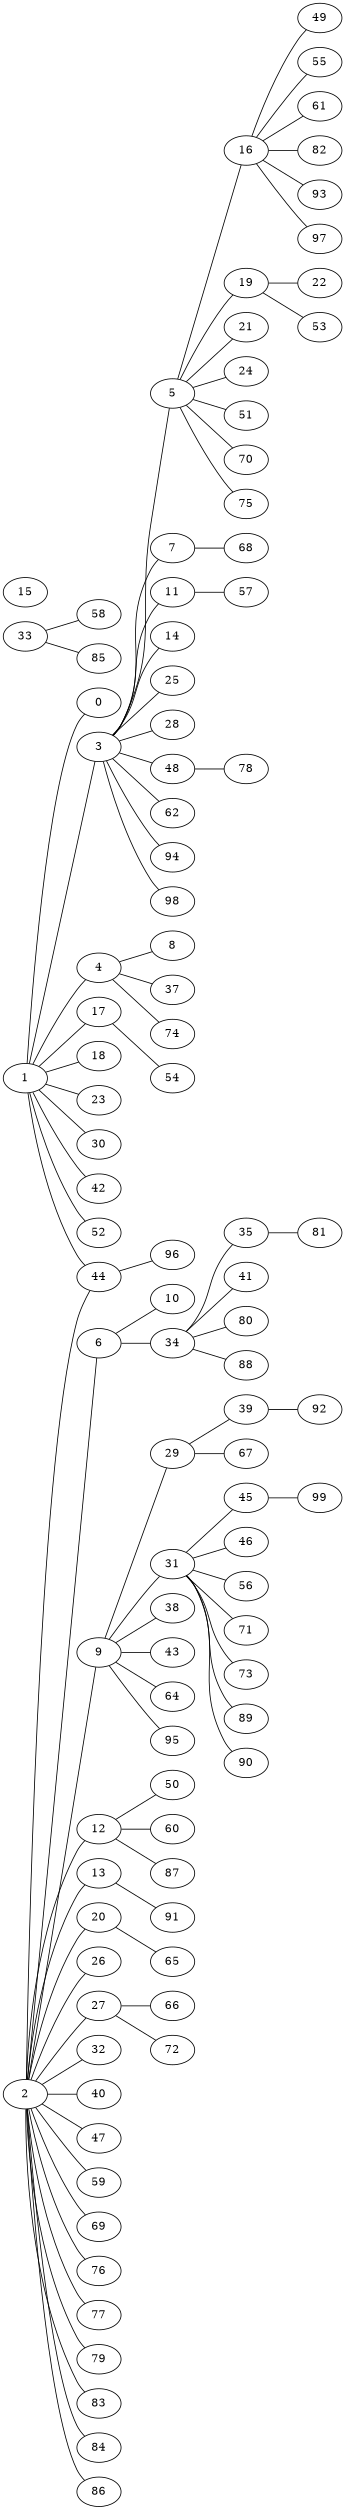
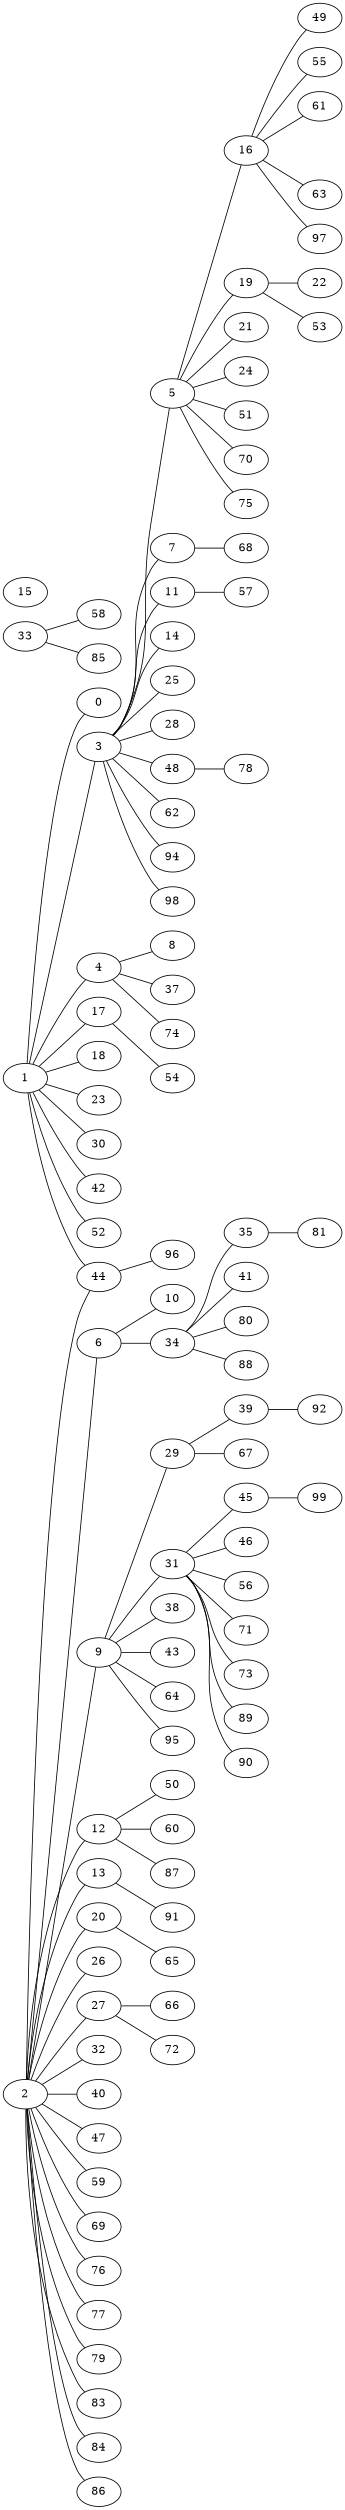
node "82": removed
node "93": label "93" -> "63"
